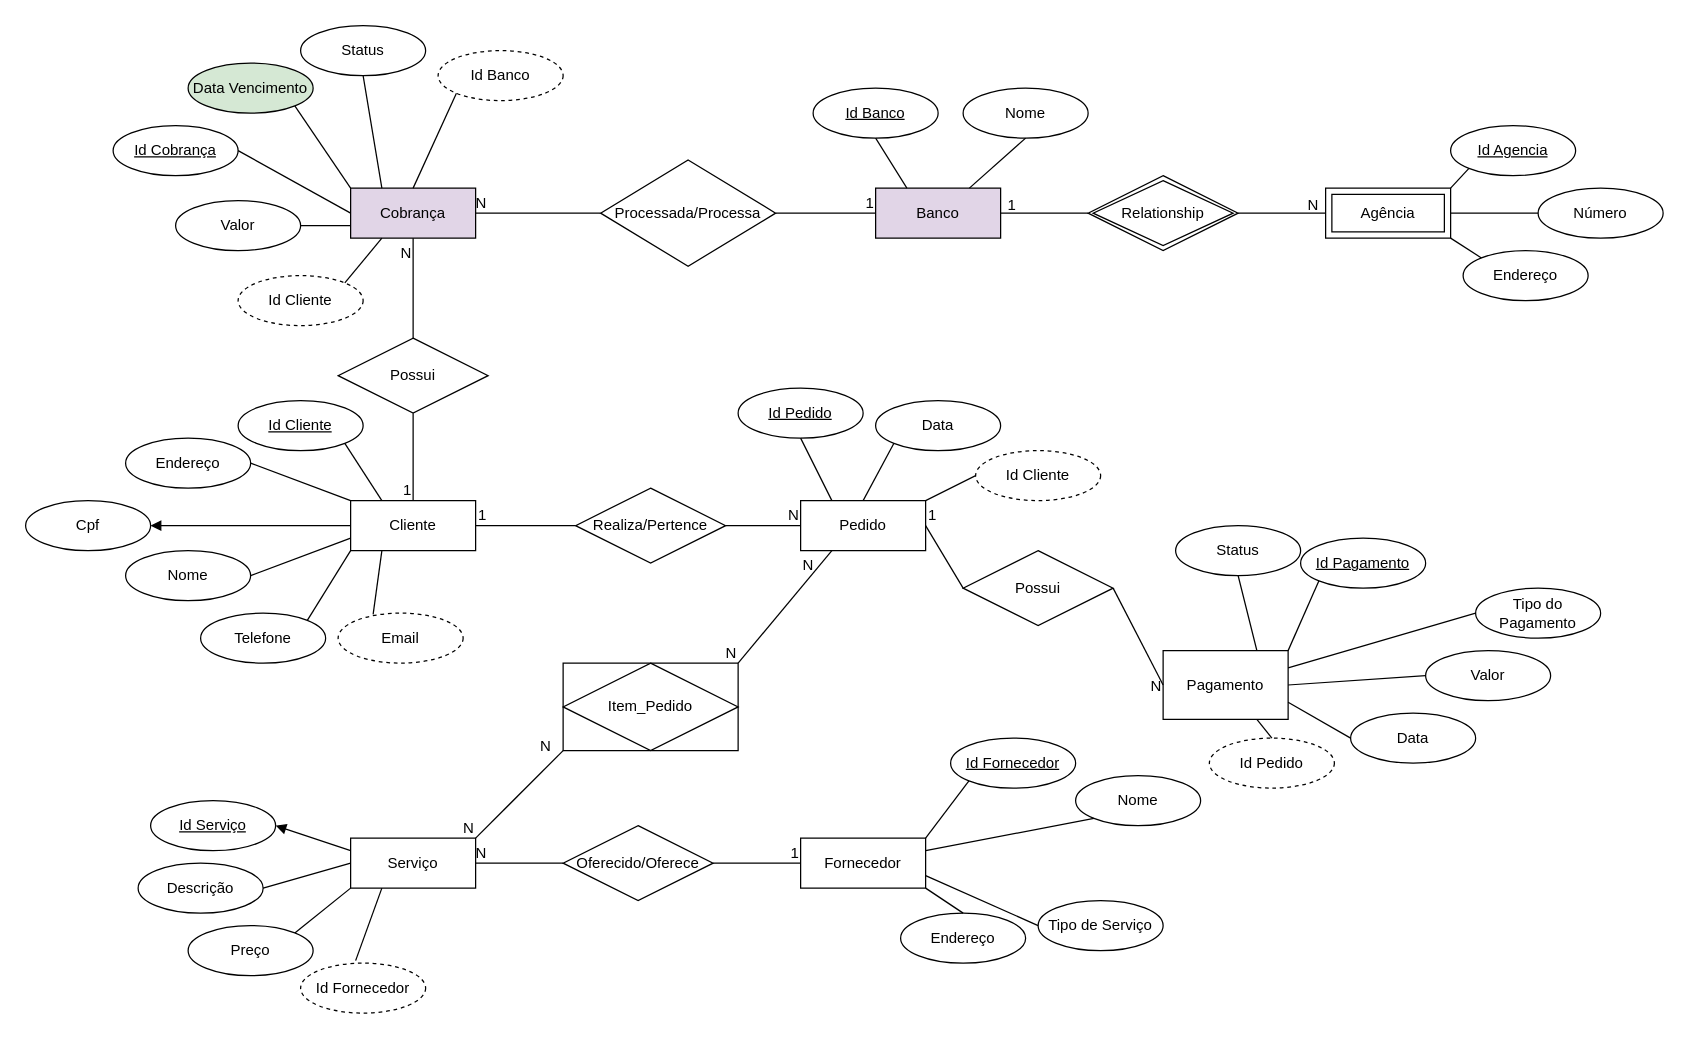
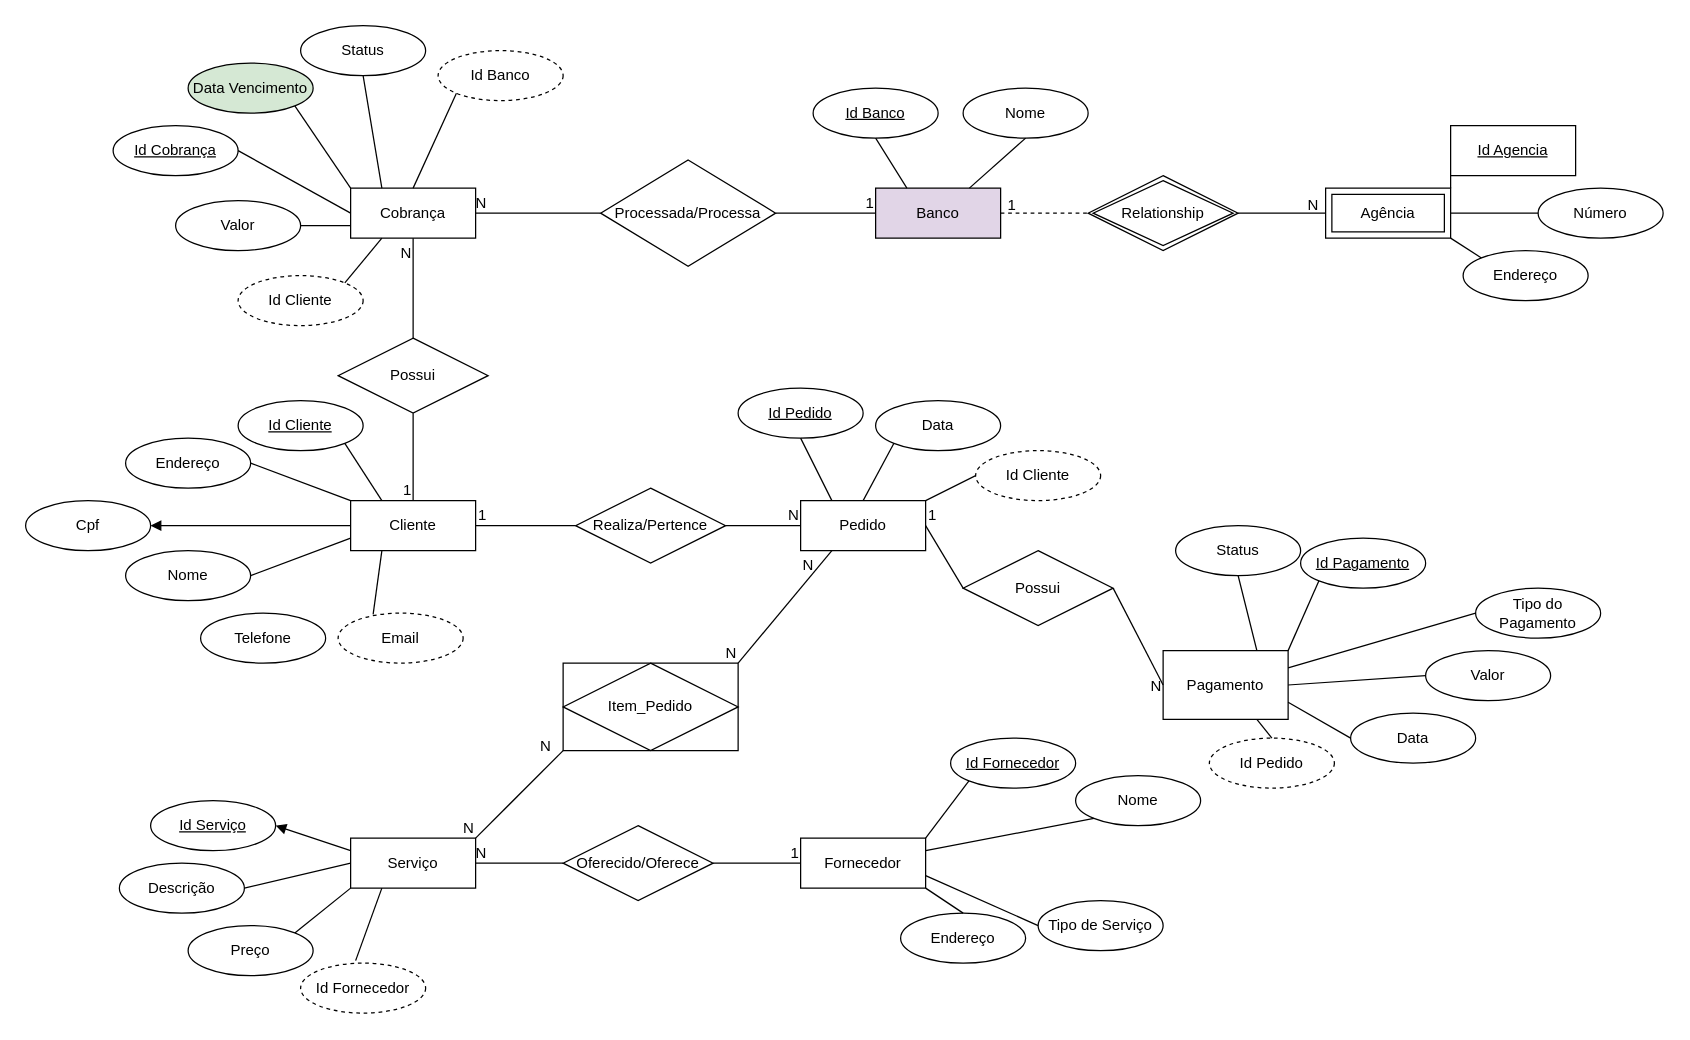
node "Id Agencia": shape ellipse -> rectangle
node "Cobrança": fillcolor #e1d5e7 -> #ffffff
edge "Banco" -- "Relationship": style solid -> dashed
edge "Cliente" -- "Telefone": removed
node "Descrição": moved (201, 888) -> (182, 888)
